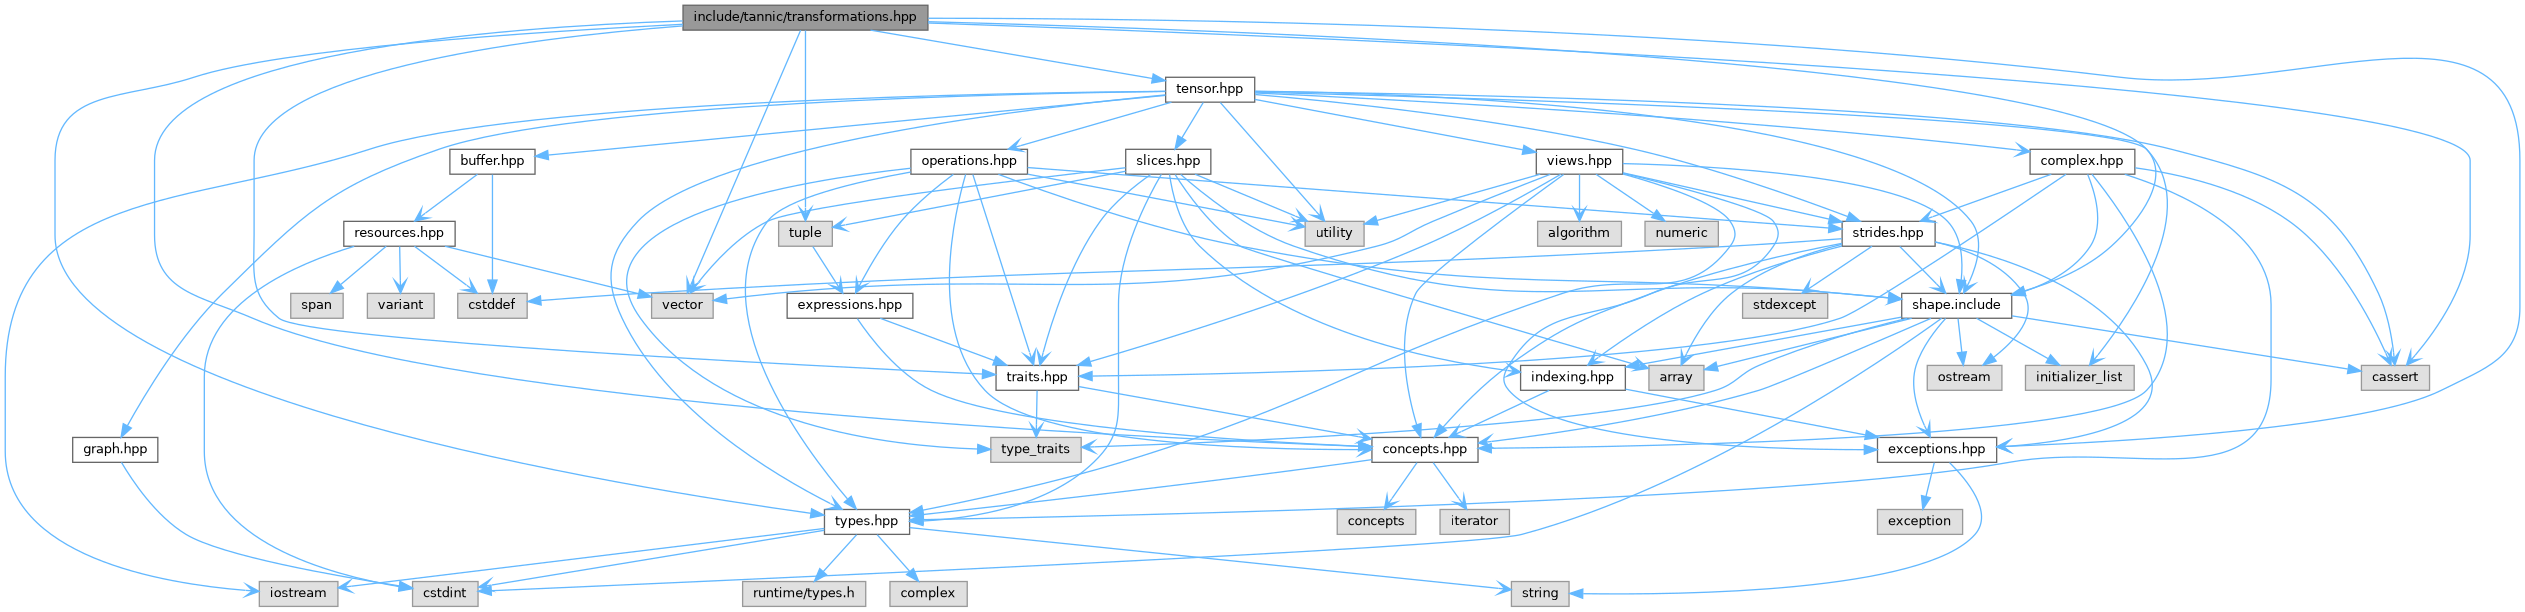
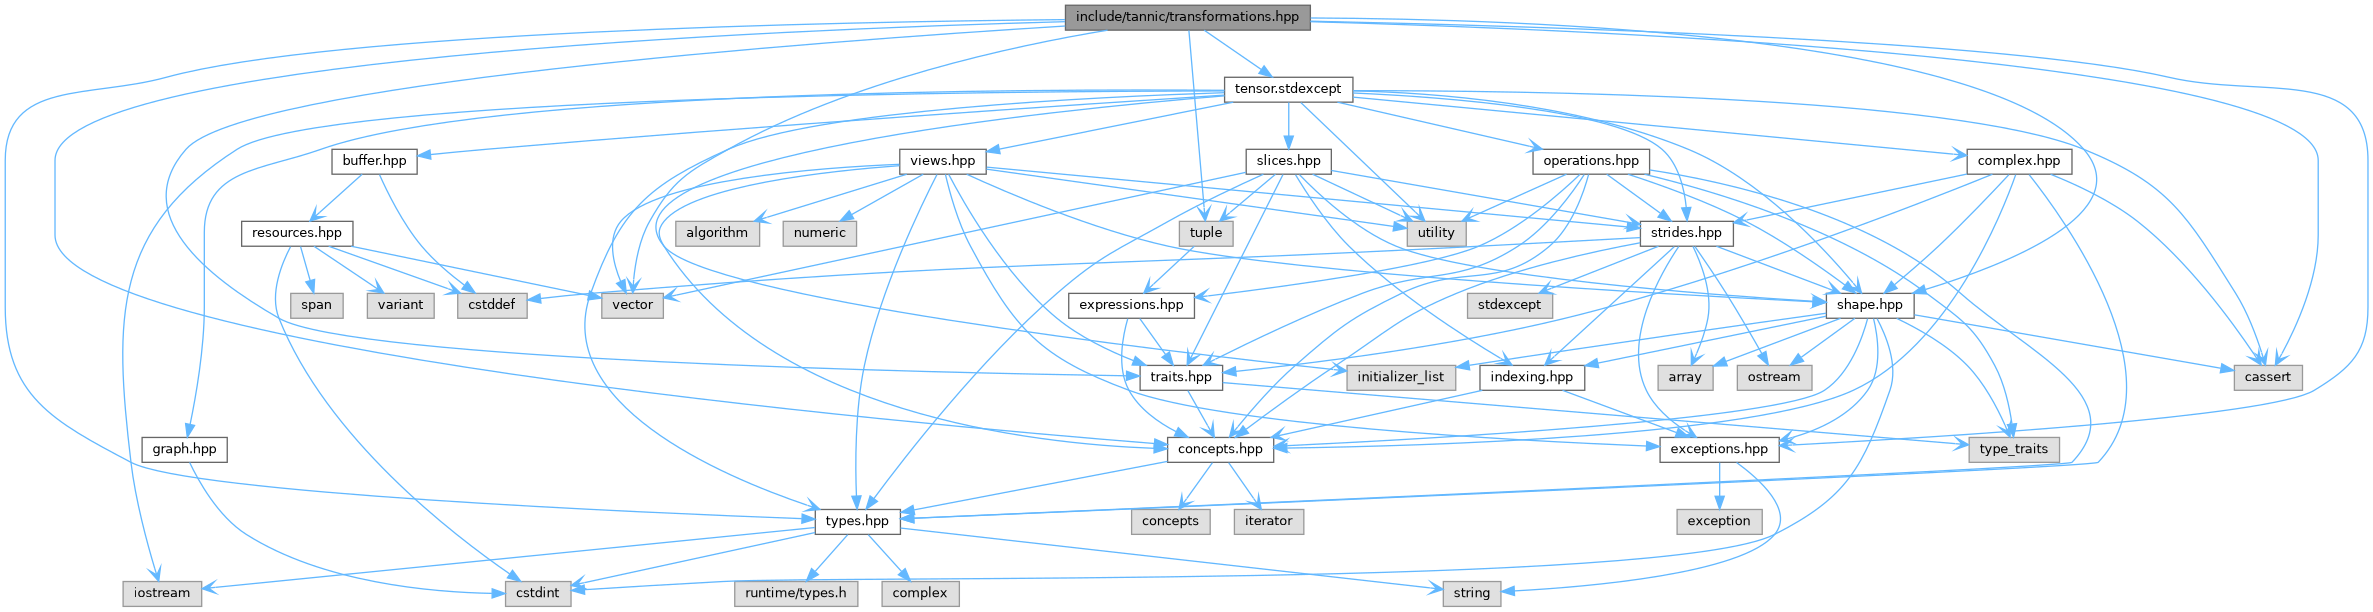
node "tensor.hpp": label "tensor.hpp" -> "tensor.stdexcept"
edge "slices.hpp" -> "array": now "slices.hpp" -> "strides.hpp"
node "shape.include": label "shape.include" -> "shape.hpp"
